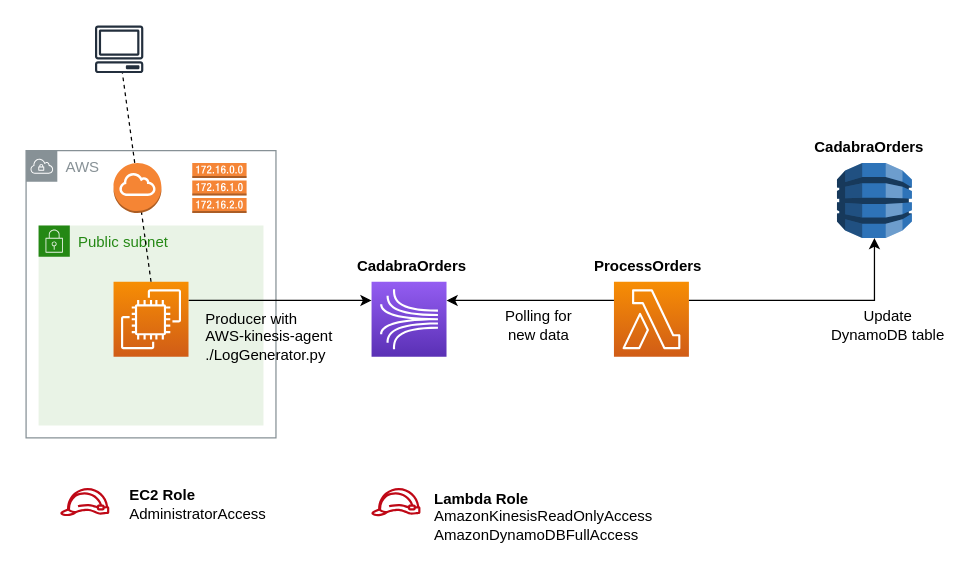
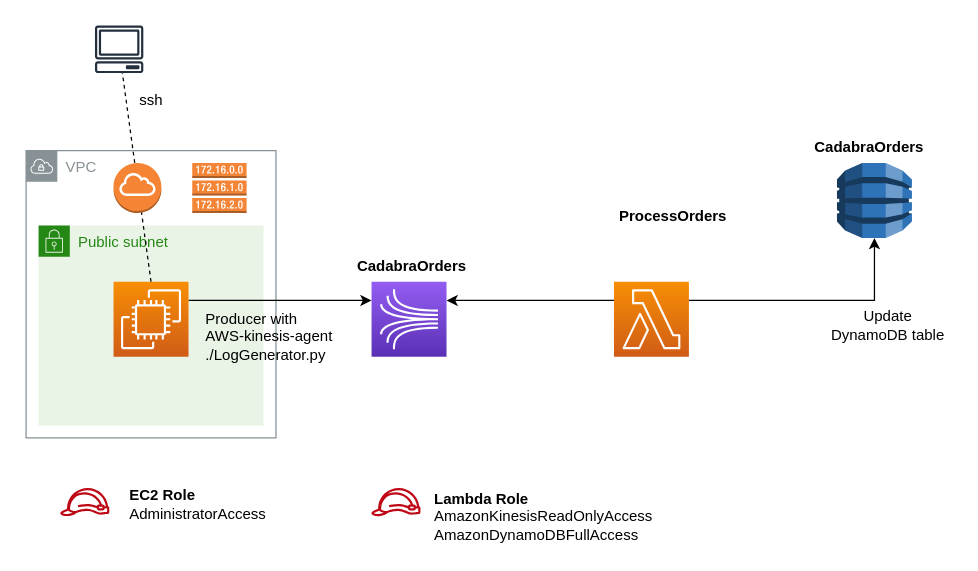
node "ssh": added
node "AWS": label "AWS" -> "VPC"
node "ProcessOrders": moved (648, 266) -> (673, 216)
node "Polling for new data": removed
